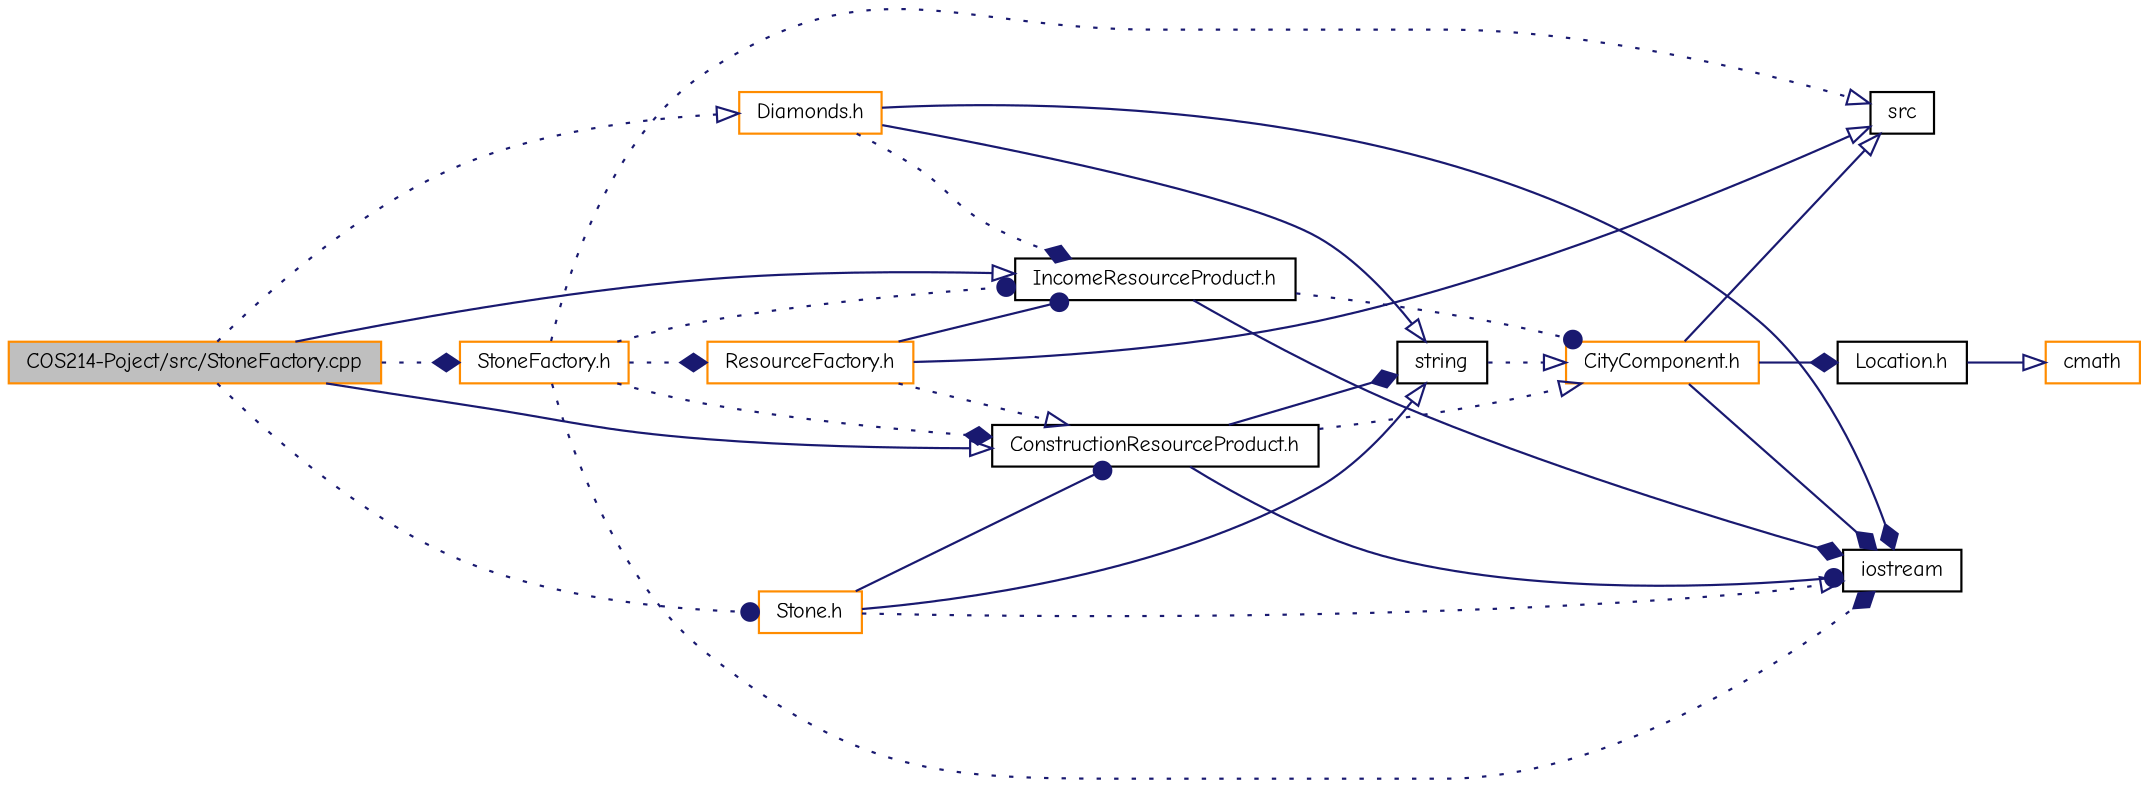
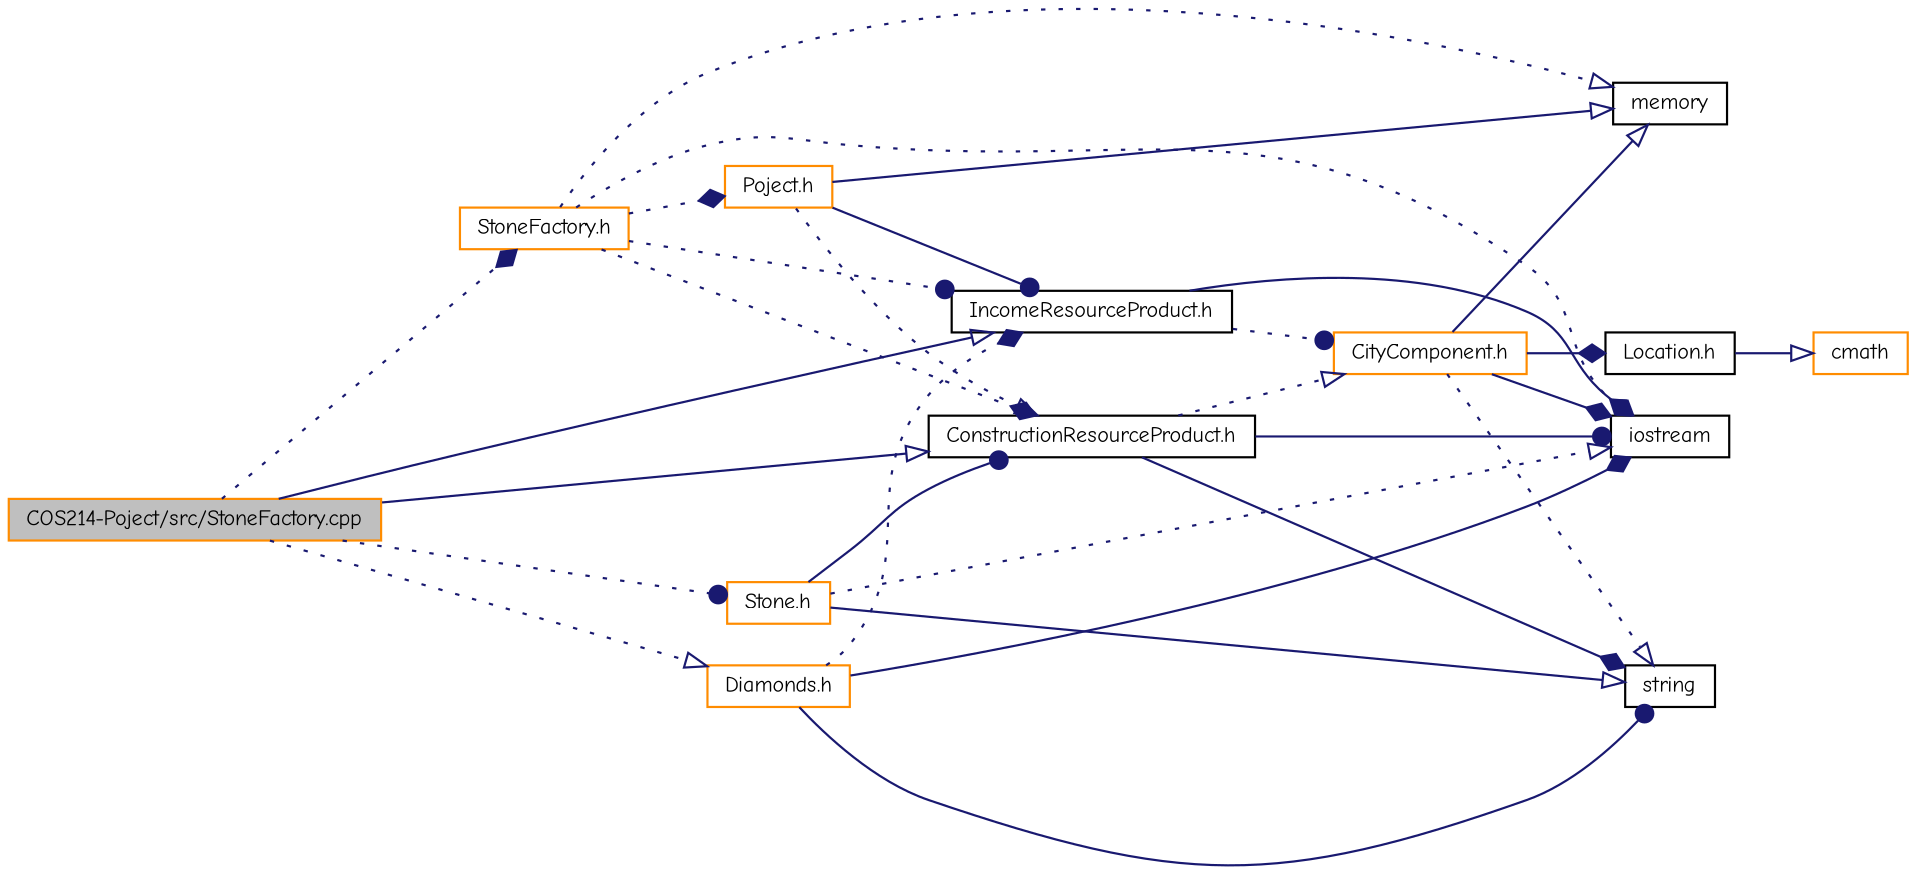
node "src": label "src" -> "memory"
edge "Diamonds.h" -> "string": arrowhead onormal -> dot
node "ResourceFactory.h": label "ResourceFactory.h" -> "Poject.h"
edge "string" -> "CityComponent.h": reversed
